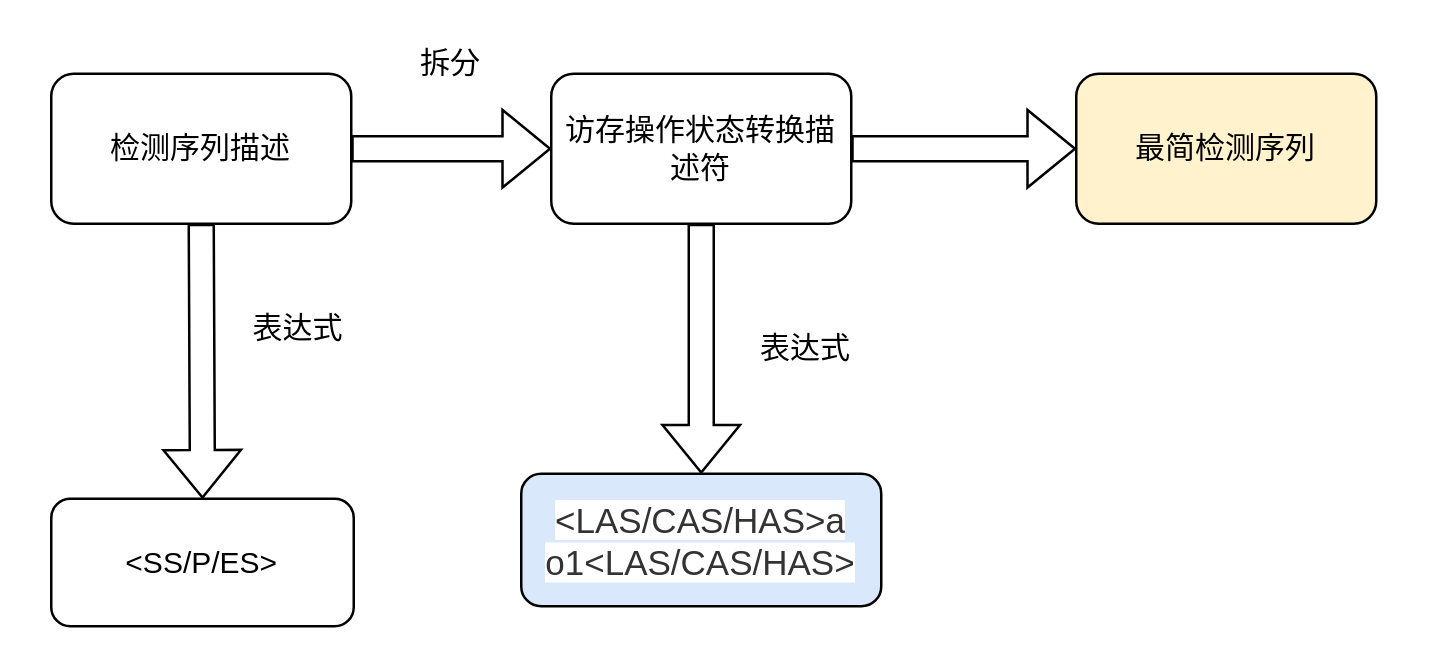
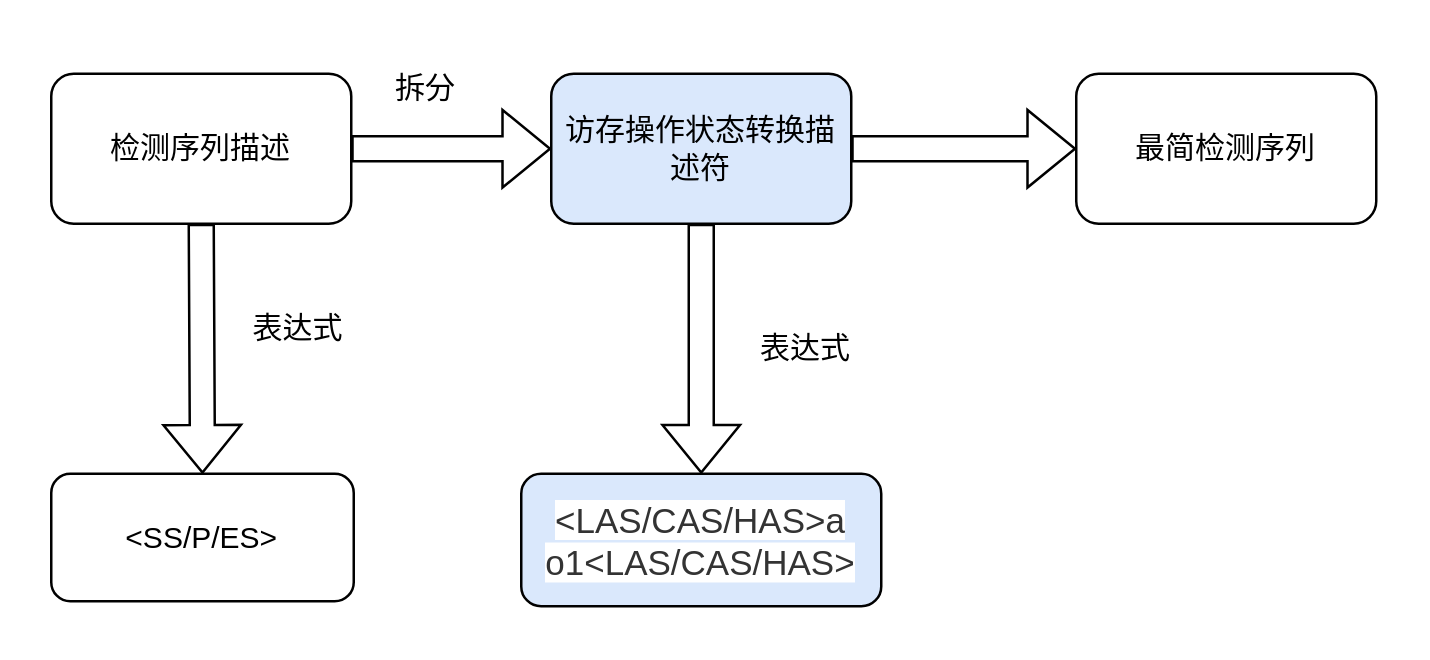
node "拆分": moved (451, 64) -> (426, 89)
node "访存操作状态转换描述符": fillcolor #ffffff -> #dae8fc
node "最简检测序列": fillcolor #fff2cc -> #ffffff
node "<SS/P/ES>": moved (203, 563) -> (203, 538)
